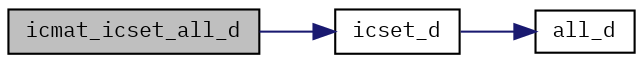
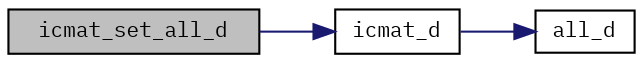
node "icmat_icset_all_d": label "icmat_icset_all_d" -> "icmat_set_all_d"
node "icset_d": label "icset_d" -> "icmat_d"
